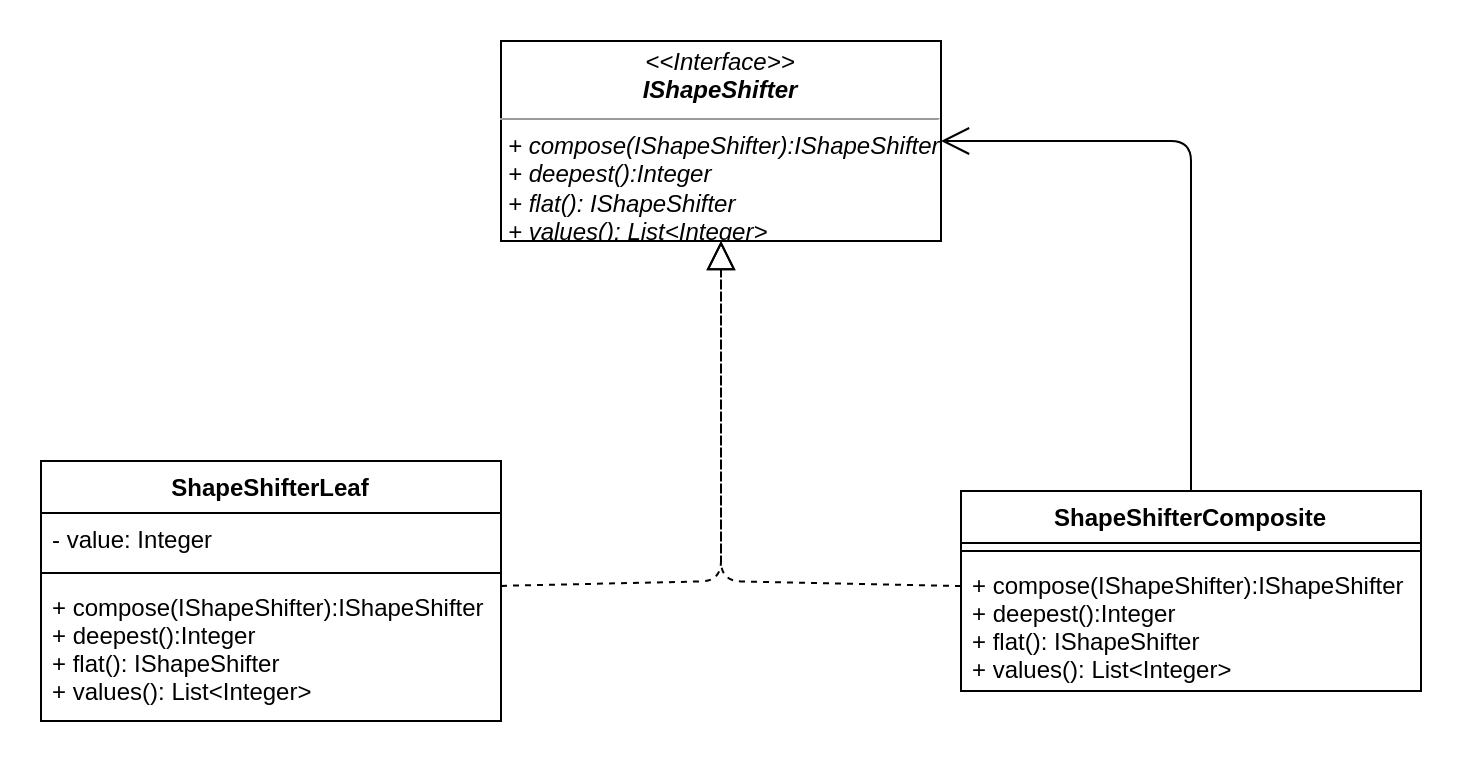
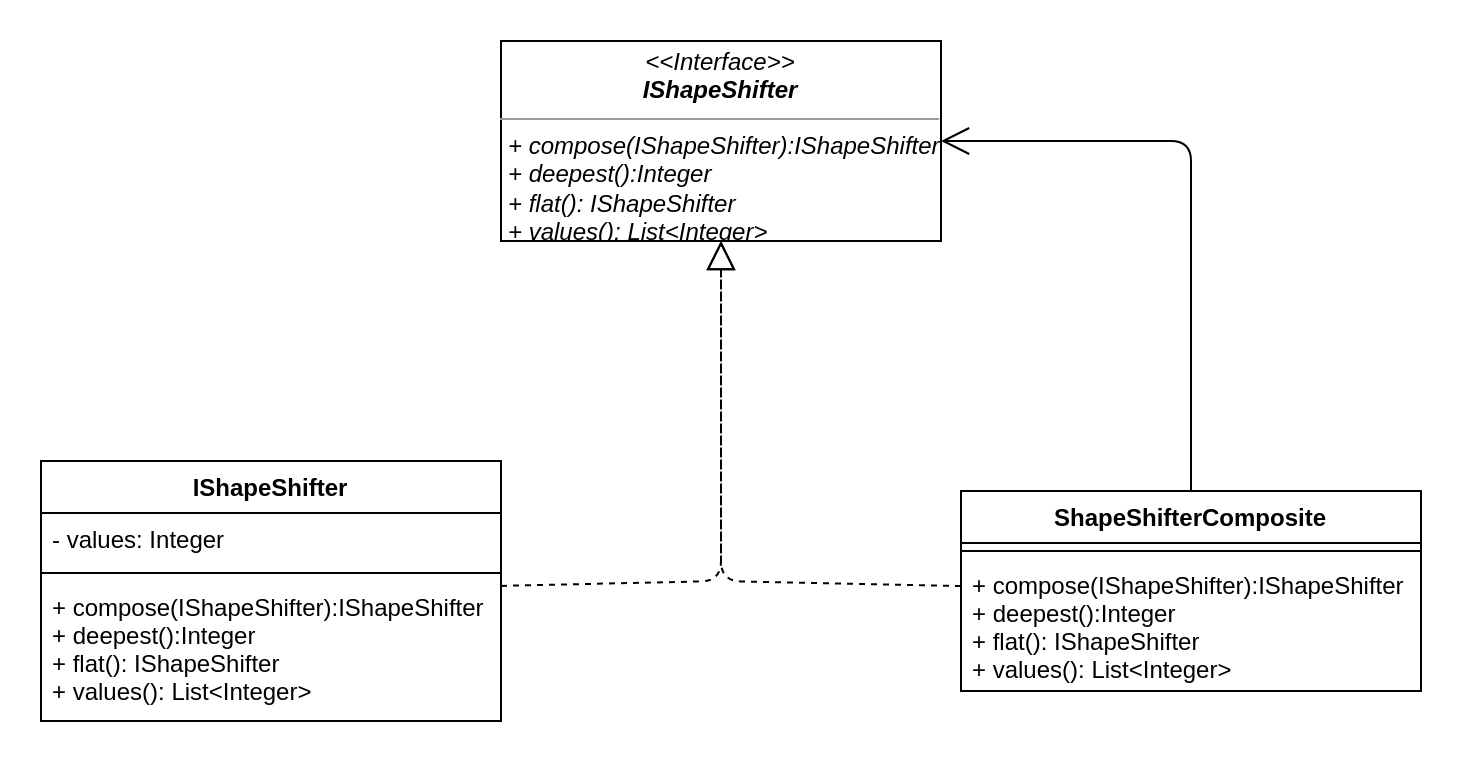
node "ShapeShifterLeaf": label "ShapeShifterLeaf" -> "IShapeShifter"
node "- value: Integer": label "- value: Integer" -> "- values: Integer"
